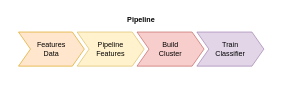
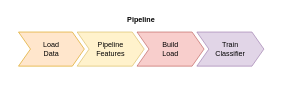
node "Features Data": label "Features Data" -> "Load Data"
node "Build Cluster": label "Build Cluster" -> "Build Load"
